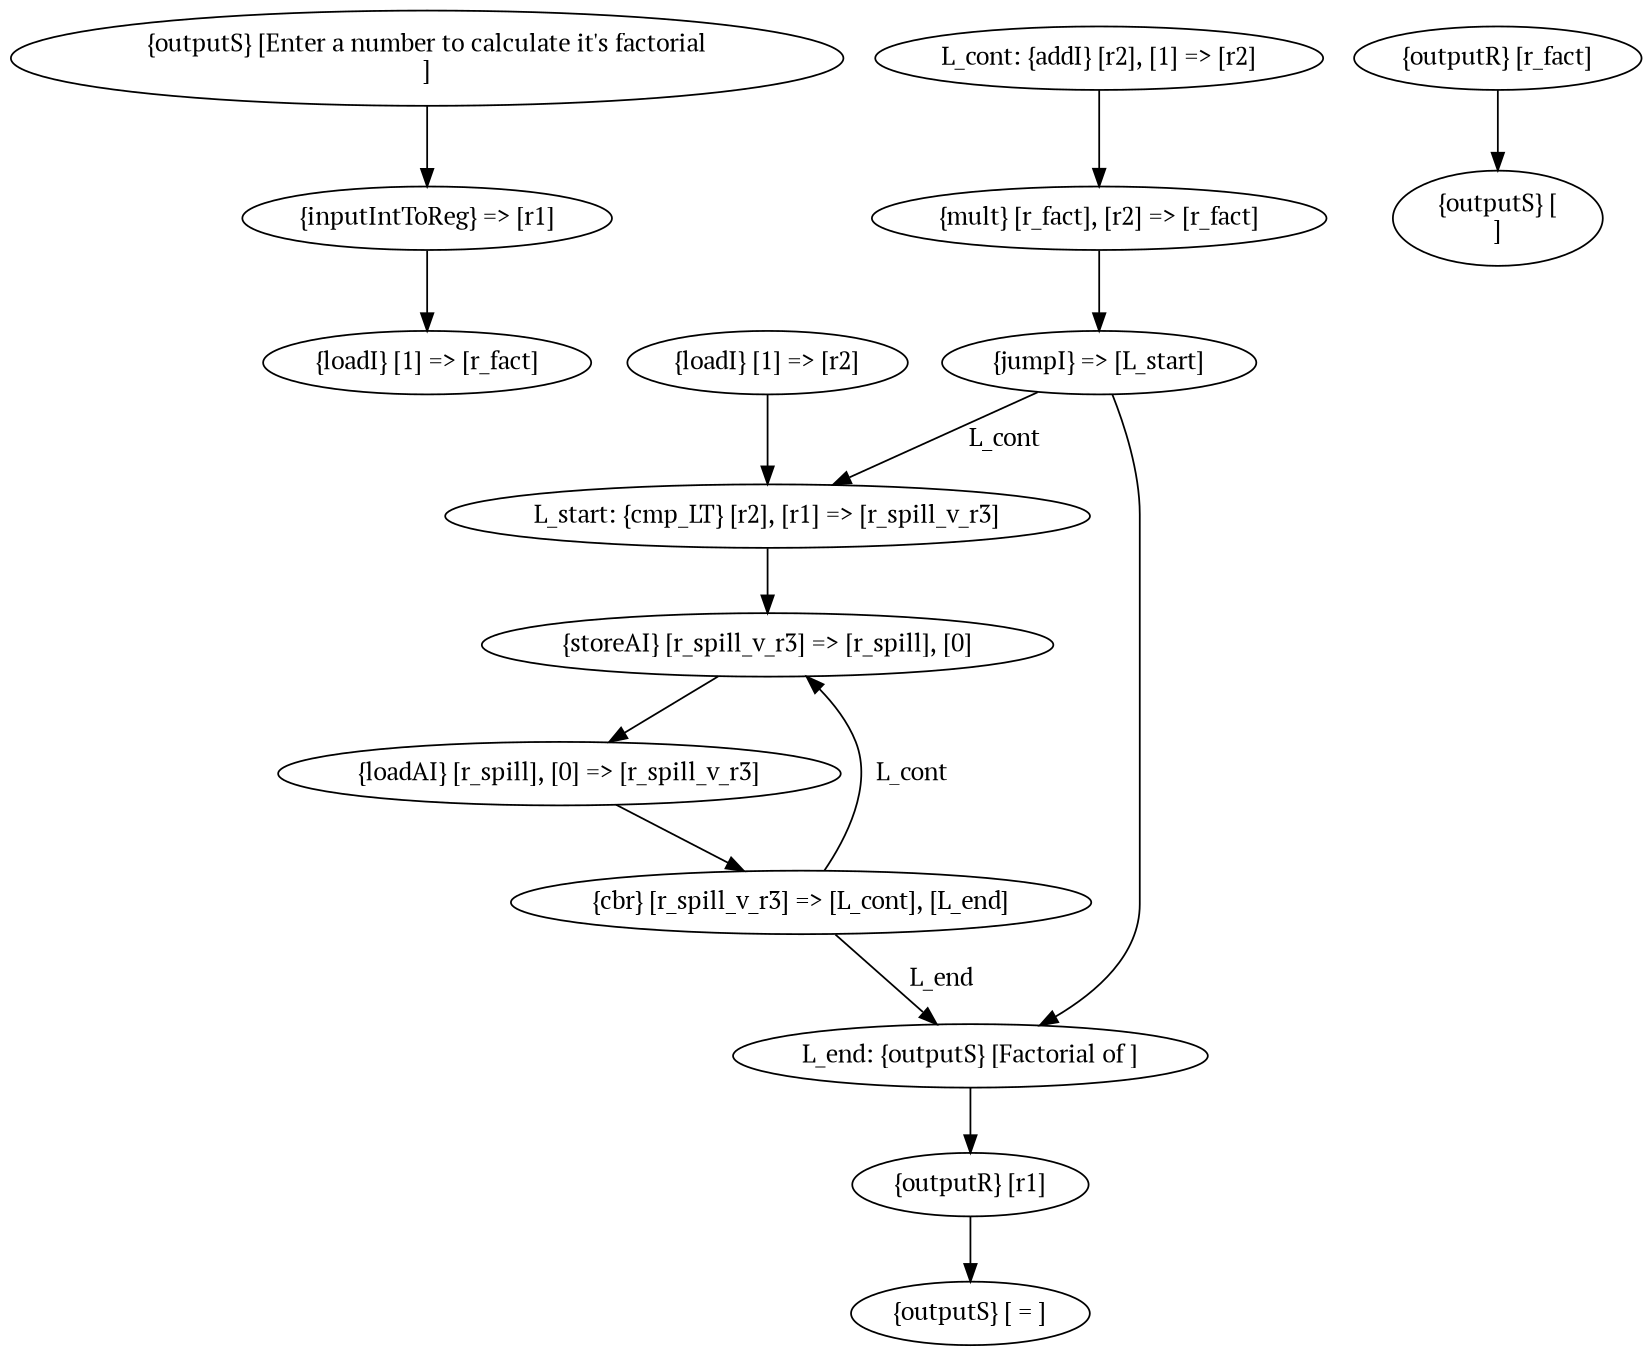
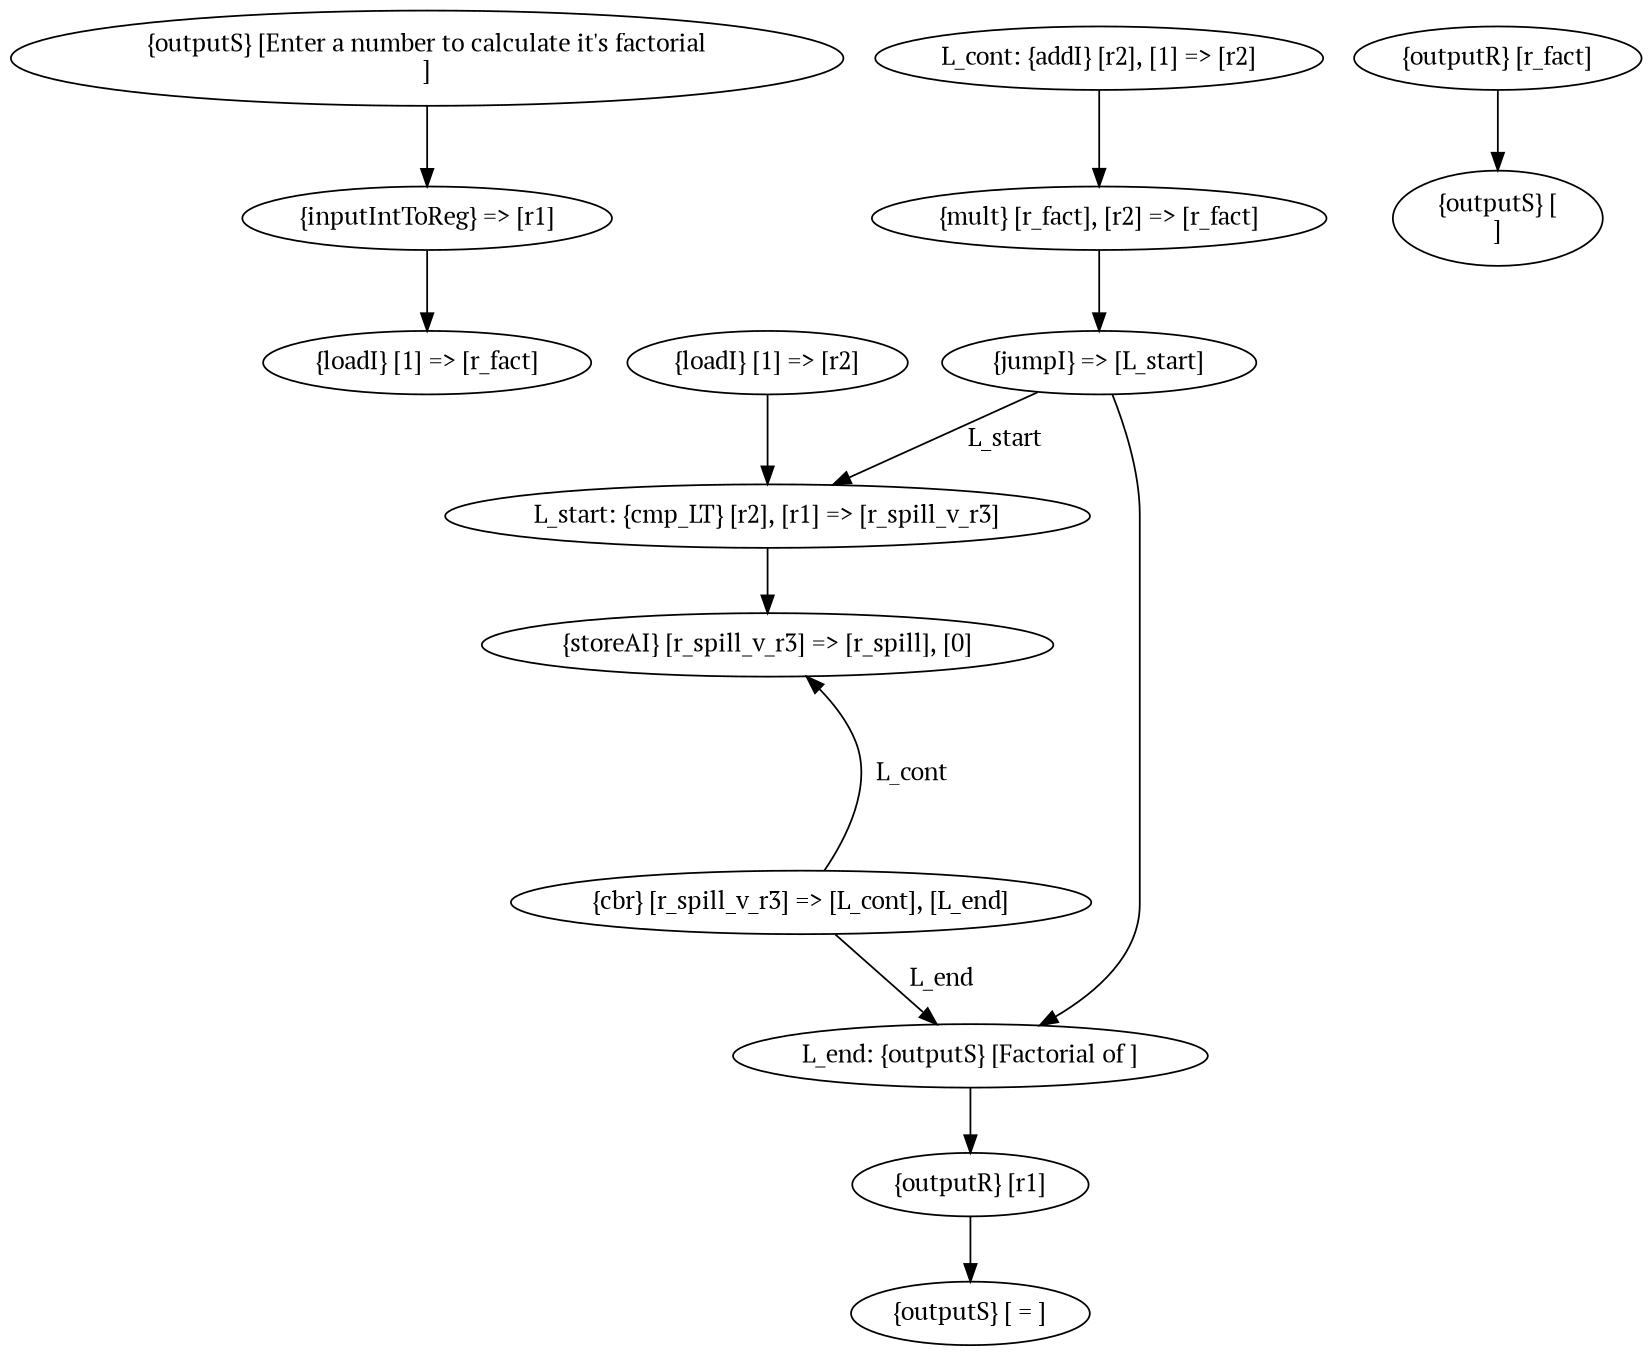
edge "{jumpI} => [L_start]" -> "L_start: {cmp_LT} [r2], [r1] => [r_spill_v_r3]": label "  L_cont" -> "  L_start"
node "{loadAI} [r_spill], [0] => [r_spill_v_r3]": removed
